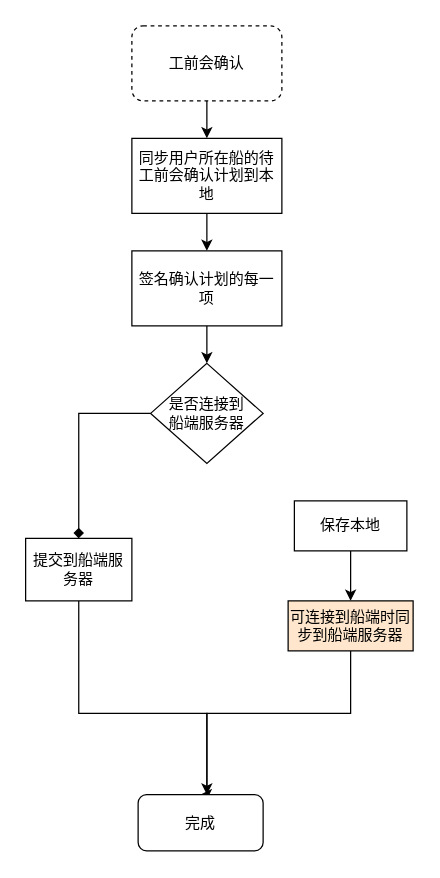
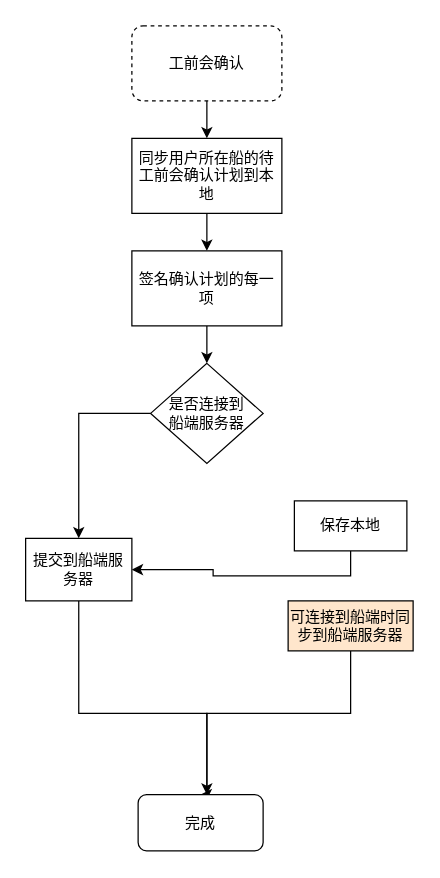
edge "是否连接到 船端服务器" -> "提交到船端服务器": arrowhead diamond -> classic
edge "保存本地" -> "可连接到船端时同步到船端服务器": now "保存本地" -> "提交到船端服务器"
